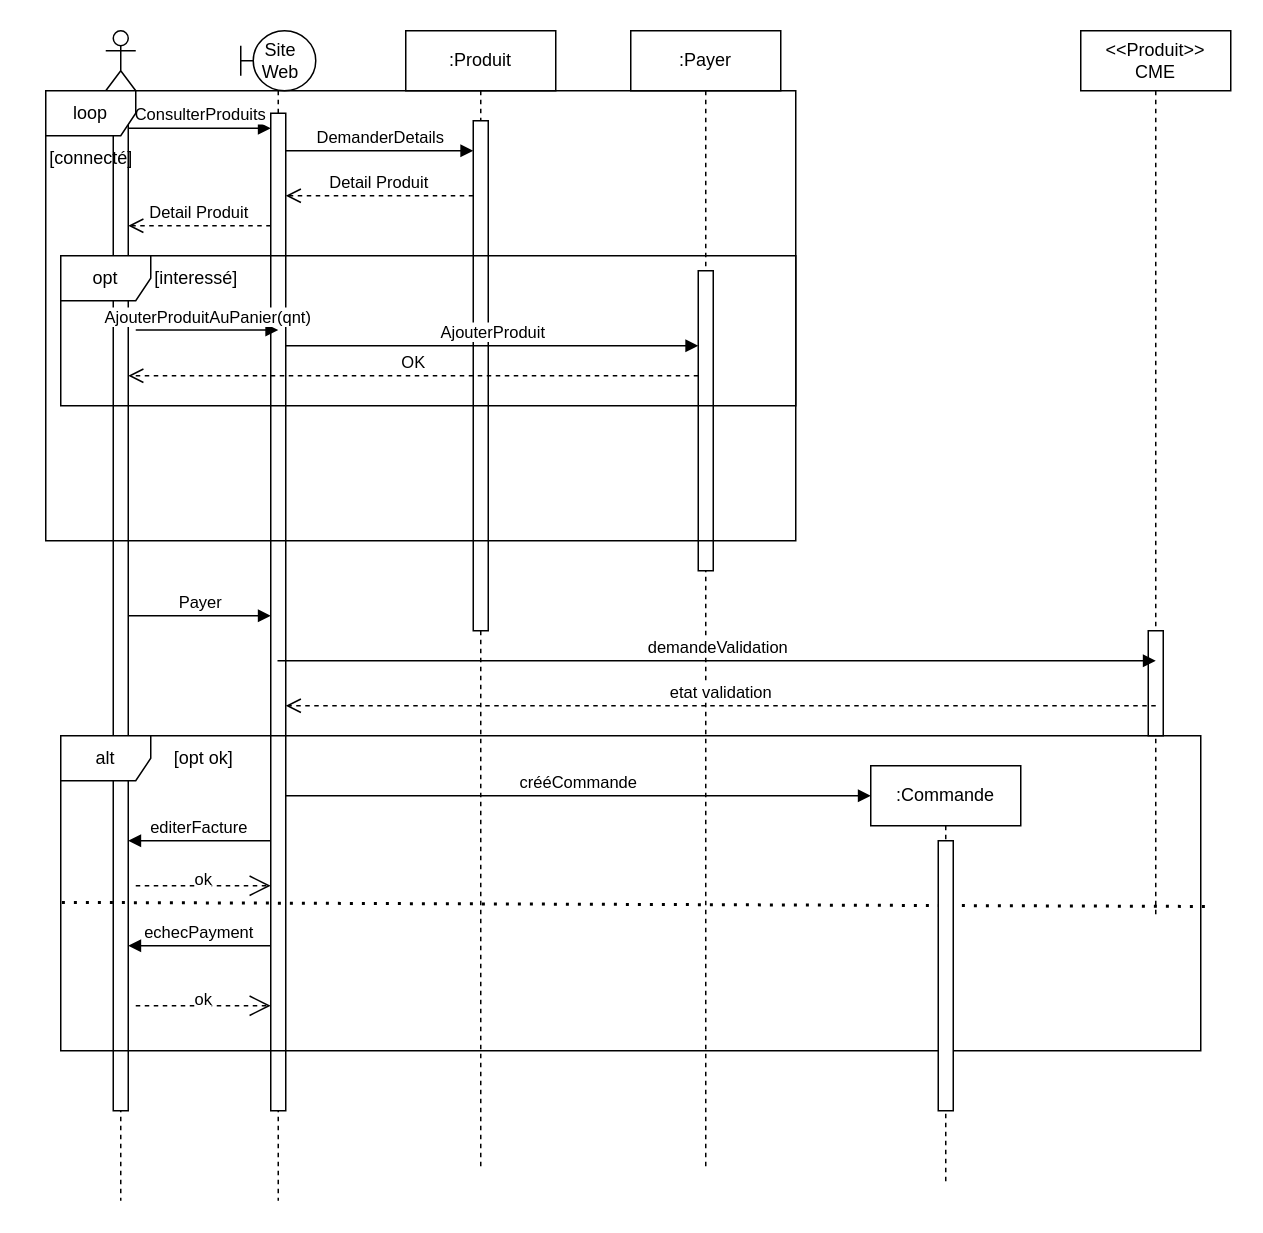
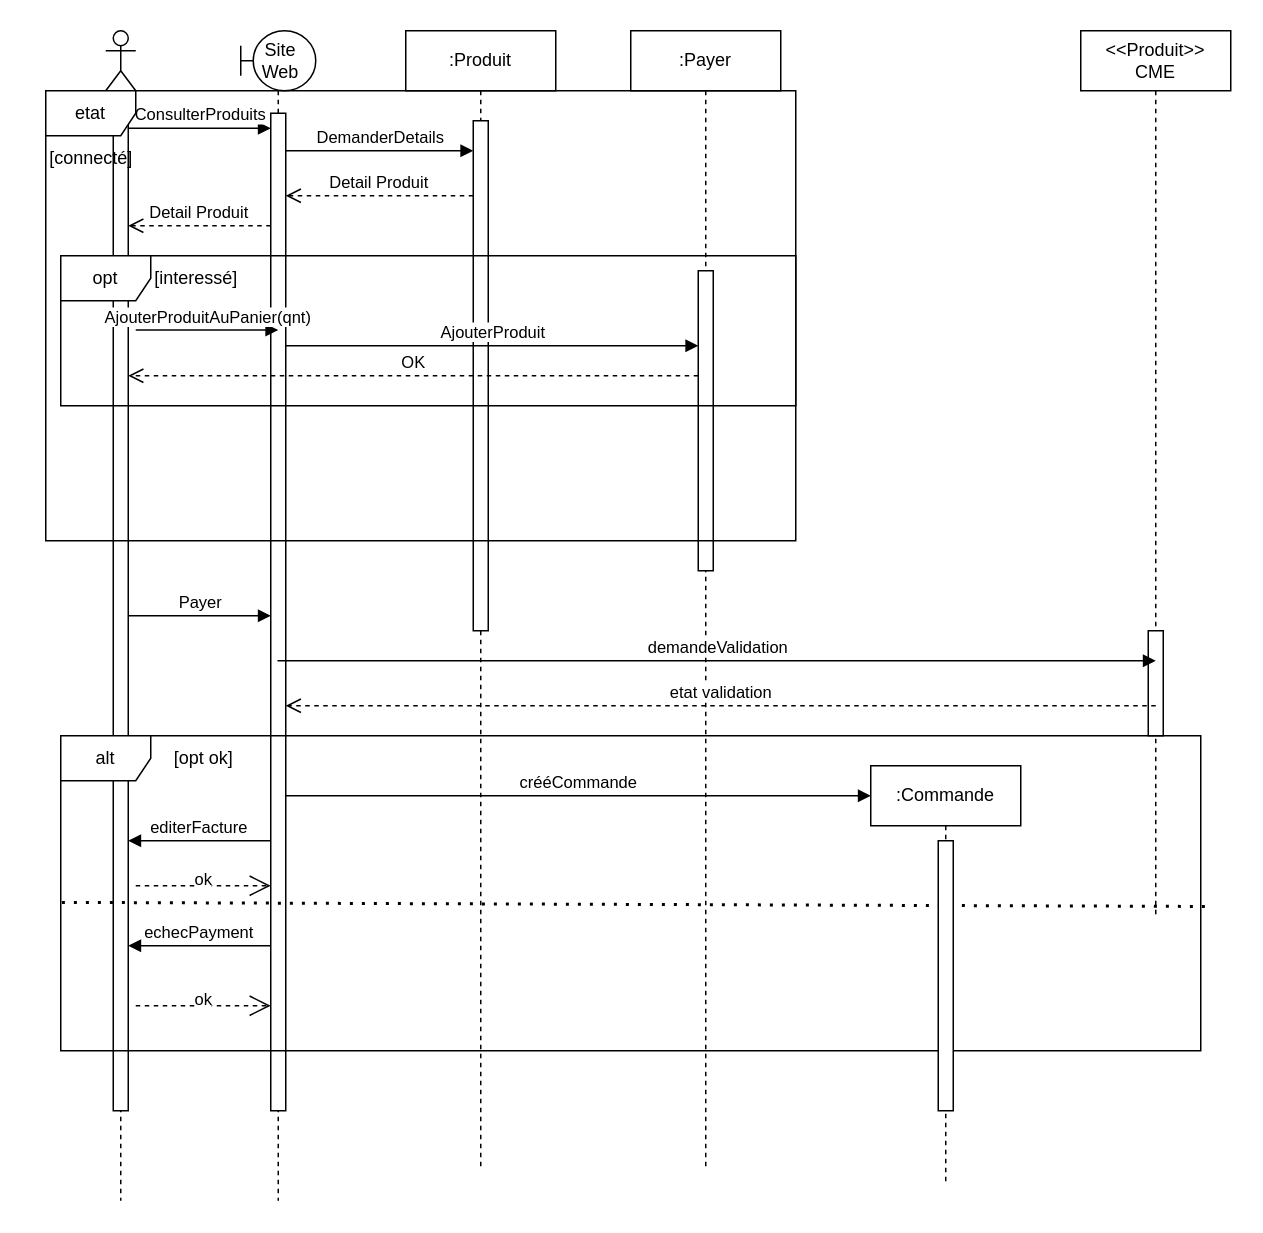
node "loop": label "loop" -> "etat"
